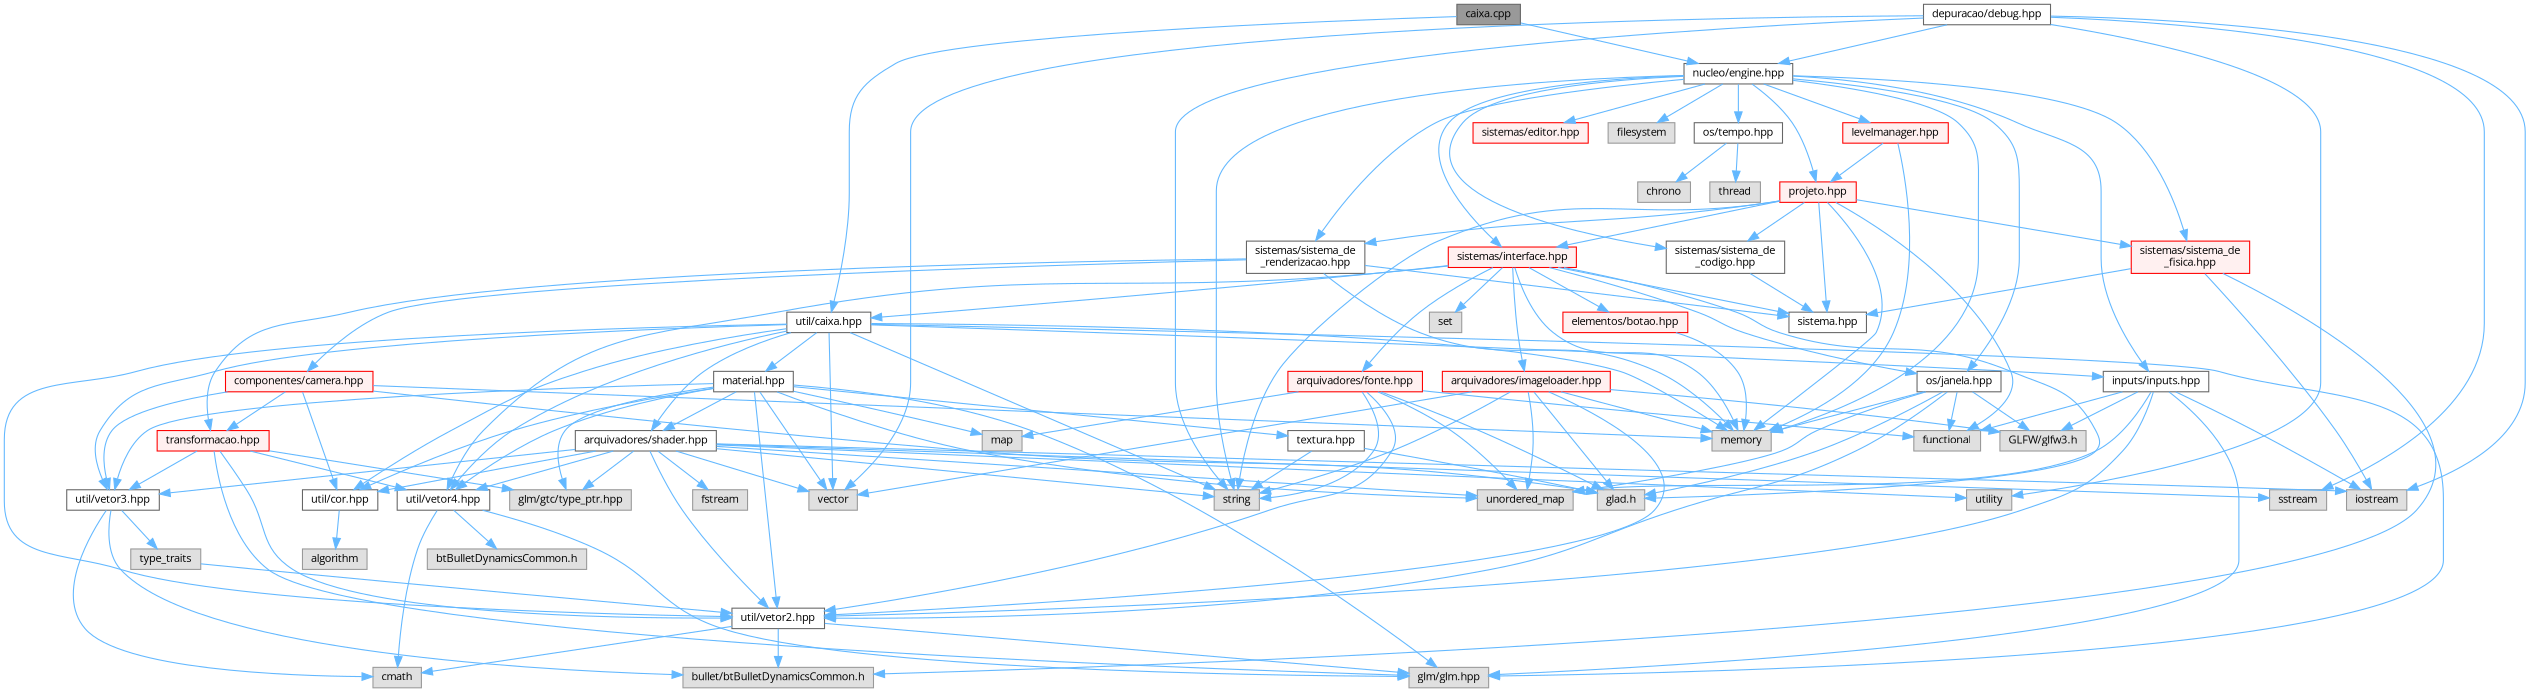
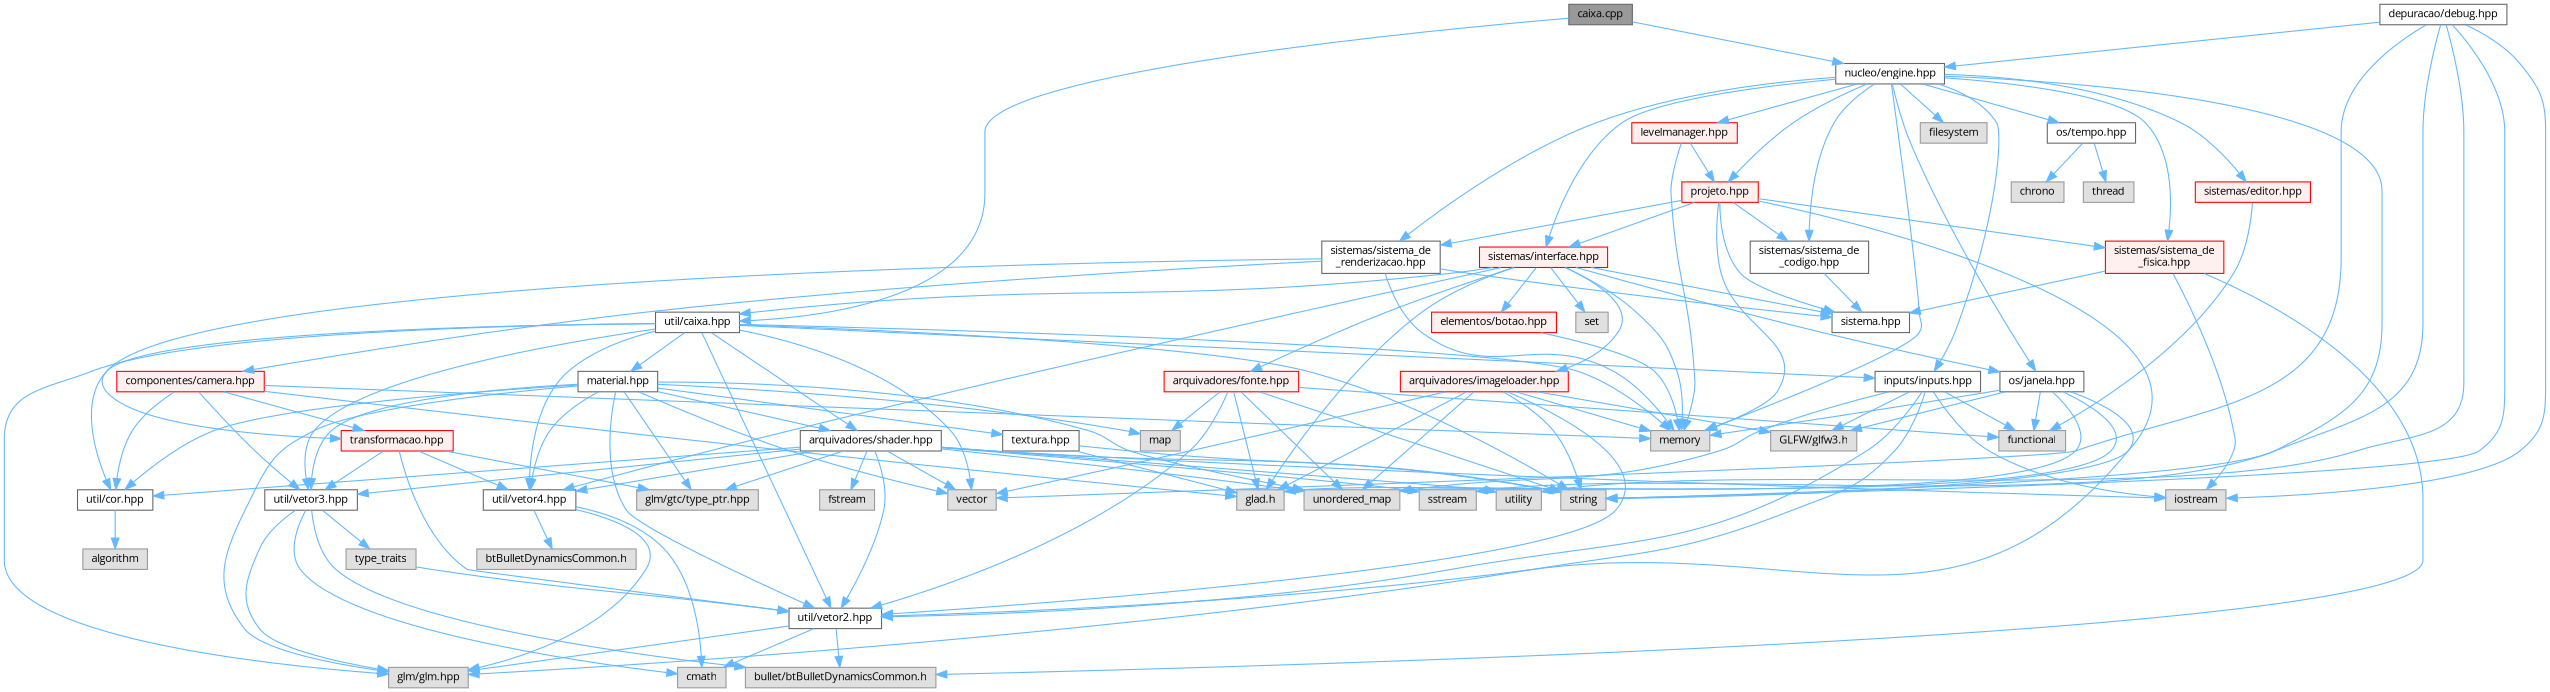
edge "projeto.hpp" -> "functional": now "sistemas/editor.hpp" -> "functional"
edge "transformacao.hpp" -> "glm/glm.hpp": now "util/vetor3.hpp" -> "glm/glm.hpp"
